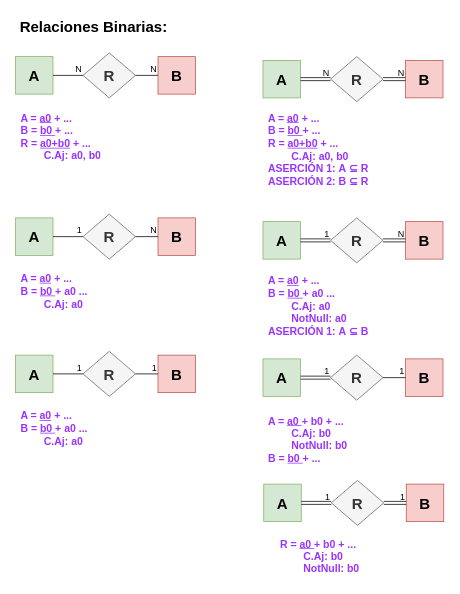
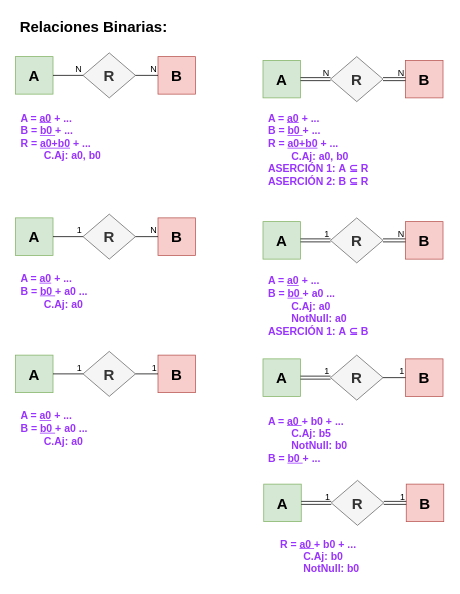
node "A = a0 + b0 + ... C.Aj: b0 NotNull: b0B = b0 + ...": label "A = a0 + b0 + ... C.Aj: b0 NotNull: b0B = b0 + ..." -> "A = a0 + b0 + ... C.Aj: b5 NotNull: b0B = b0 + ..."
